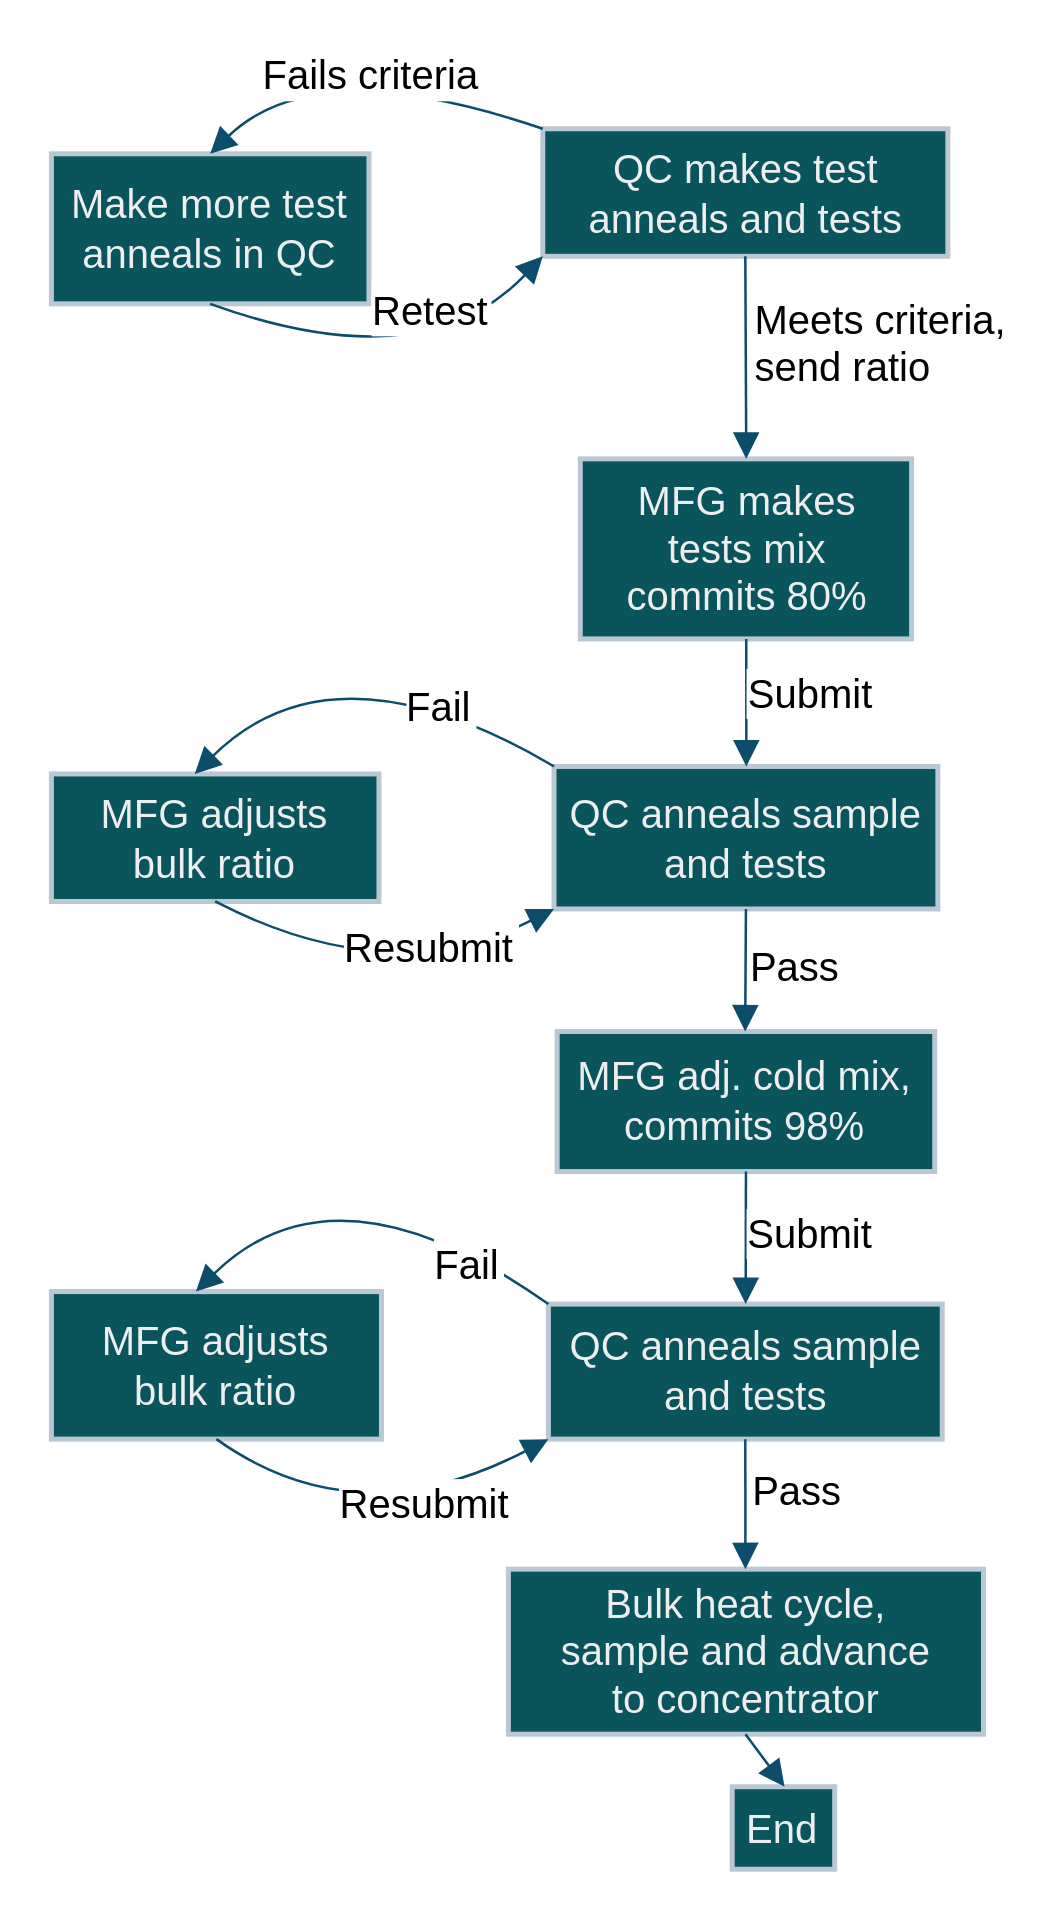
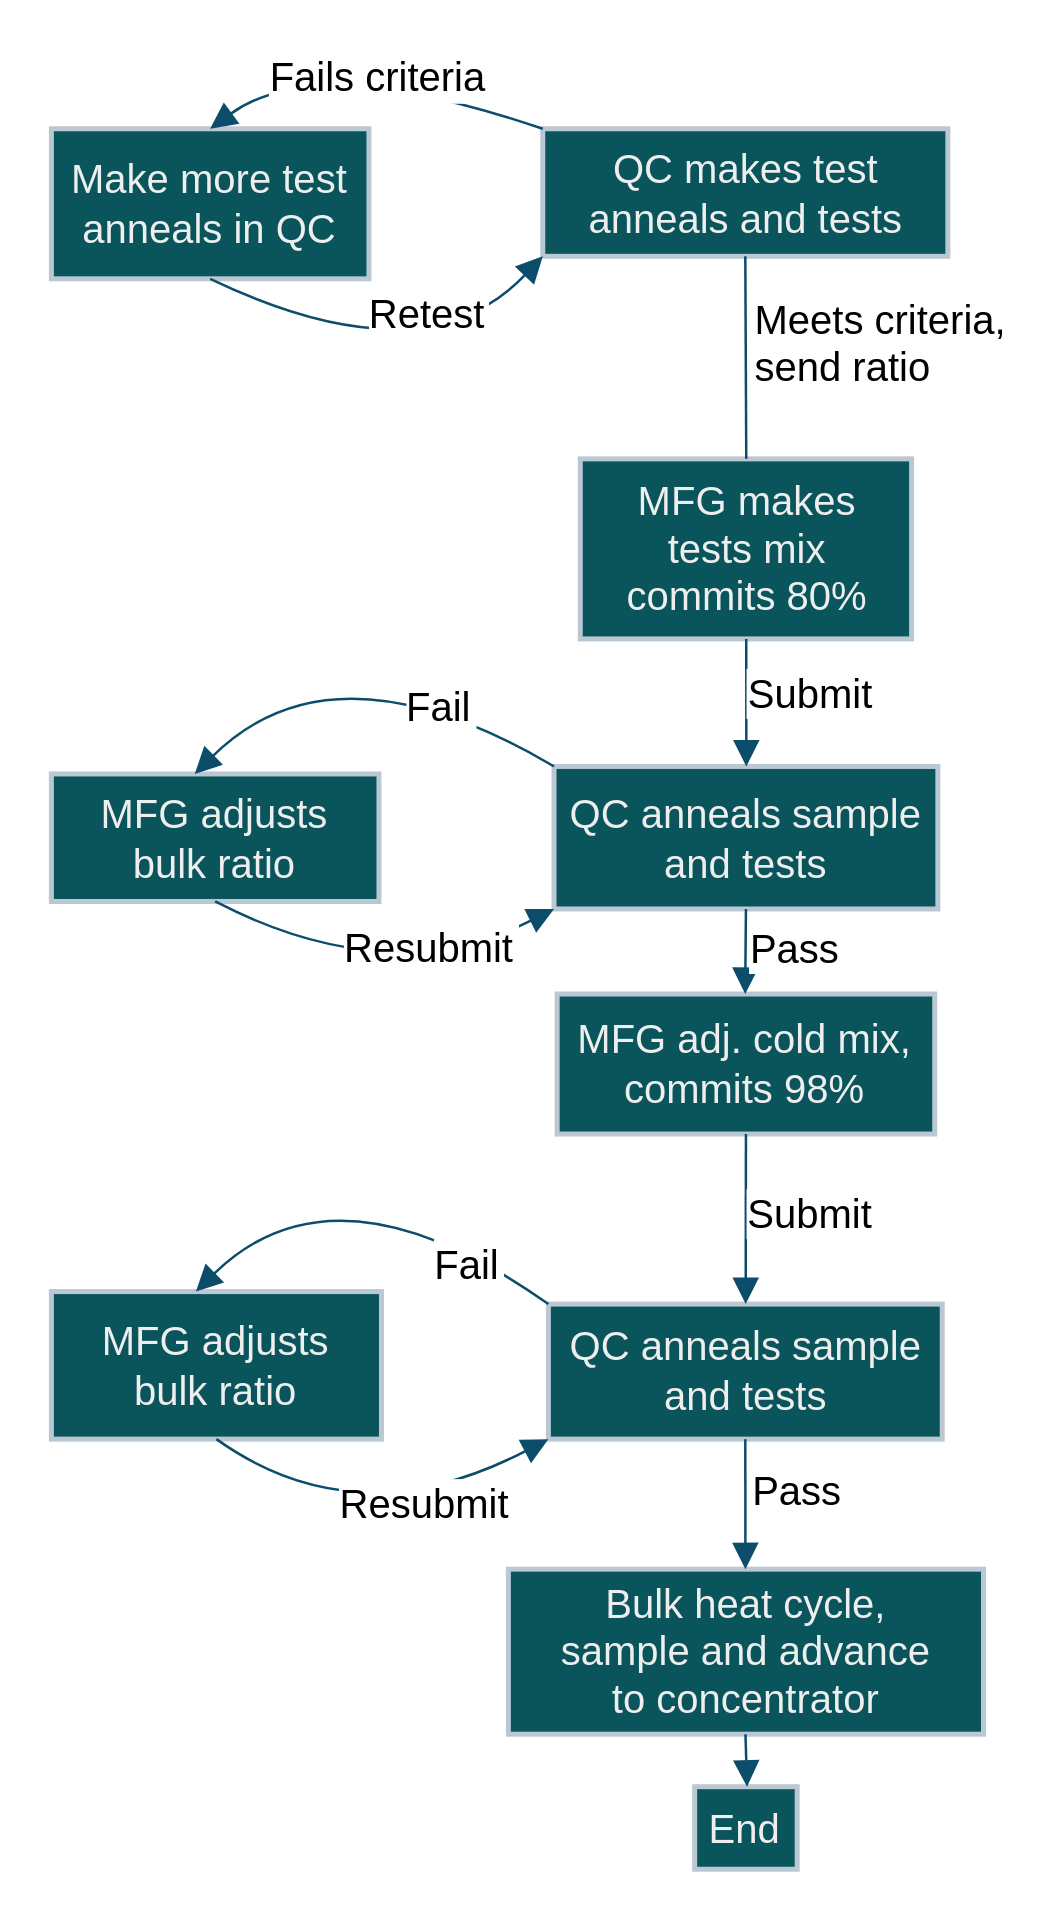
node "Make more test anneals in QC": moved (210, 229) -> (210, 204)
edge "QC makes test anneals and tests" -> "MFG makes tests mix commits 80%": arrowhead block -> none
node "MFG adj. cold mix, commits 98%": moved (746, 1101) -> (746, 1064)
node "End": moved (783, 1828) -> (746, 1828)
